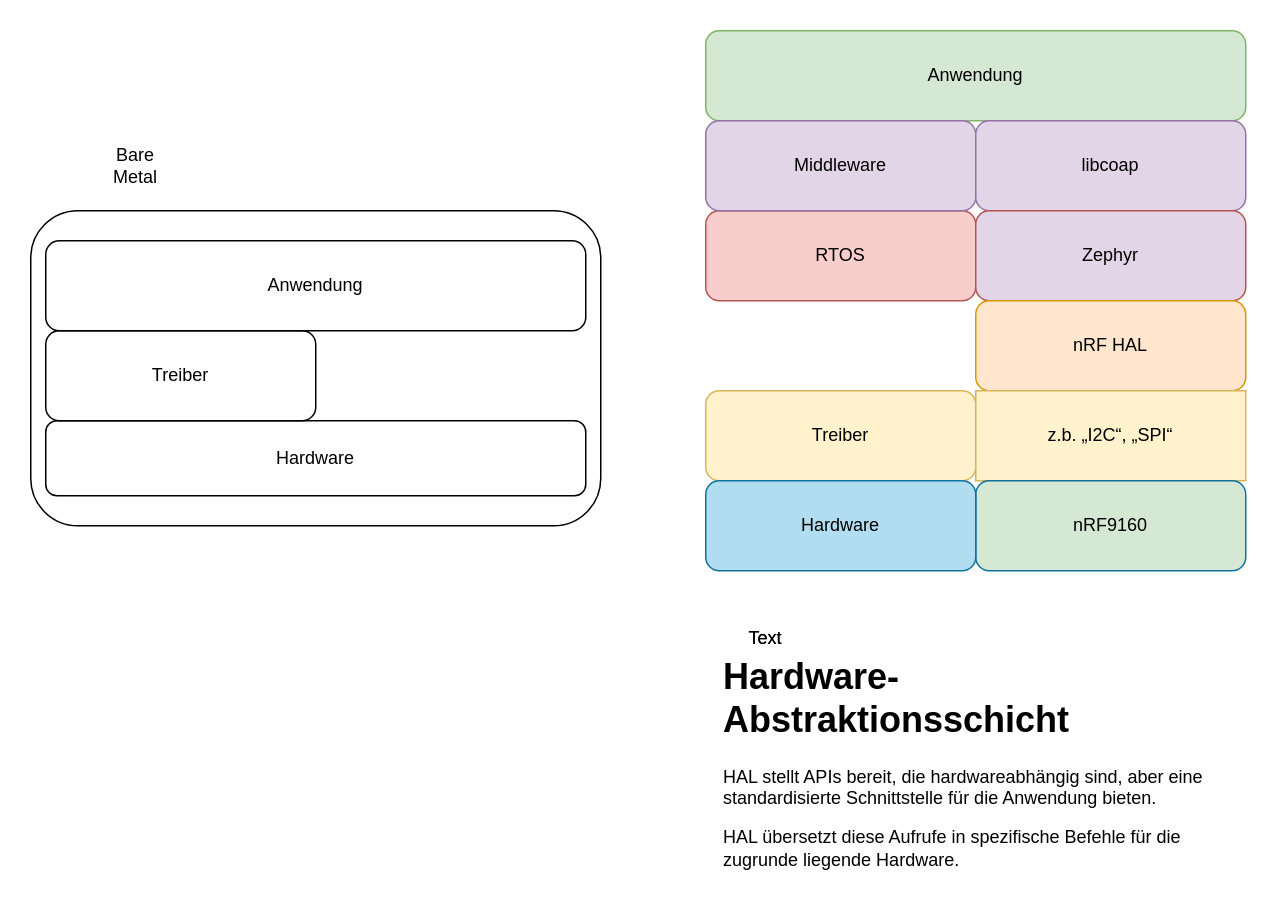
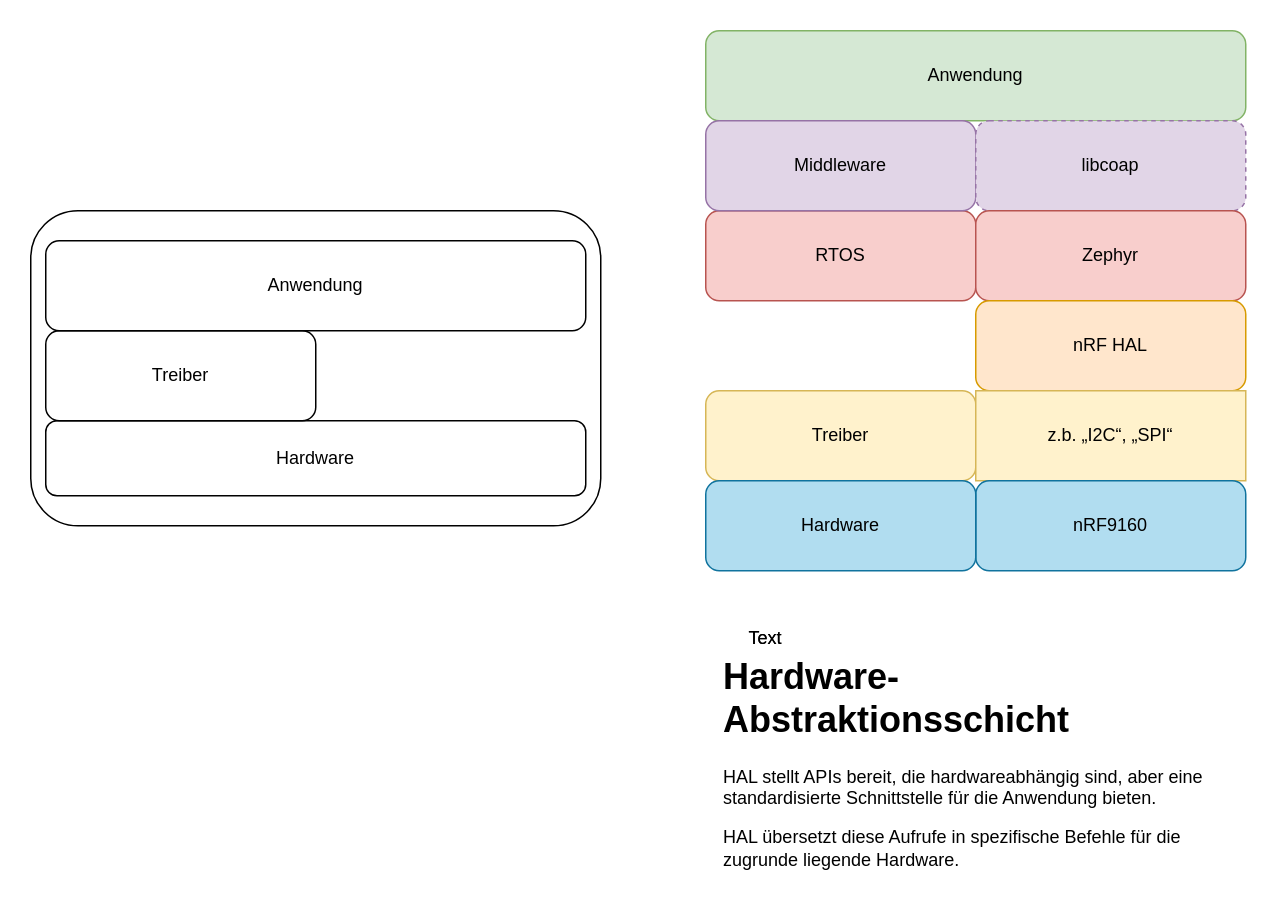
node "Bare Metal": removed
node "libcoap": style solid -> dashed
node "Zephyr": fillcolor #e1d5e7 -> #f8cecc
node "nRF9160": fillcolor #d5e8d4 -> #b1ddf0
